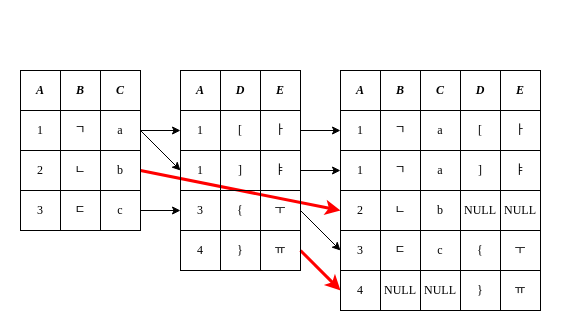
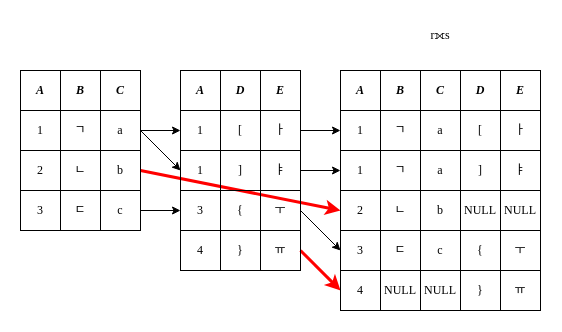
node "r⟗s": added
